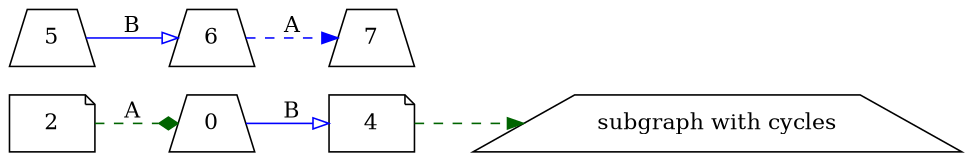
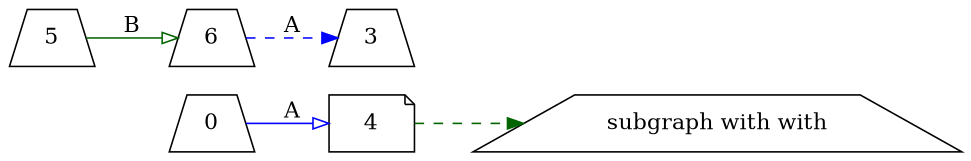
edge "5" -> "6": color blue -> darkgreen
node "7": label "7" -> "3"
edge "0" -> "4": label "B" -> "A"
node "2": removed
node "subgraph with cycles": label "subgraph with cycles" -> "subgraph with with"
